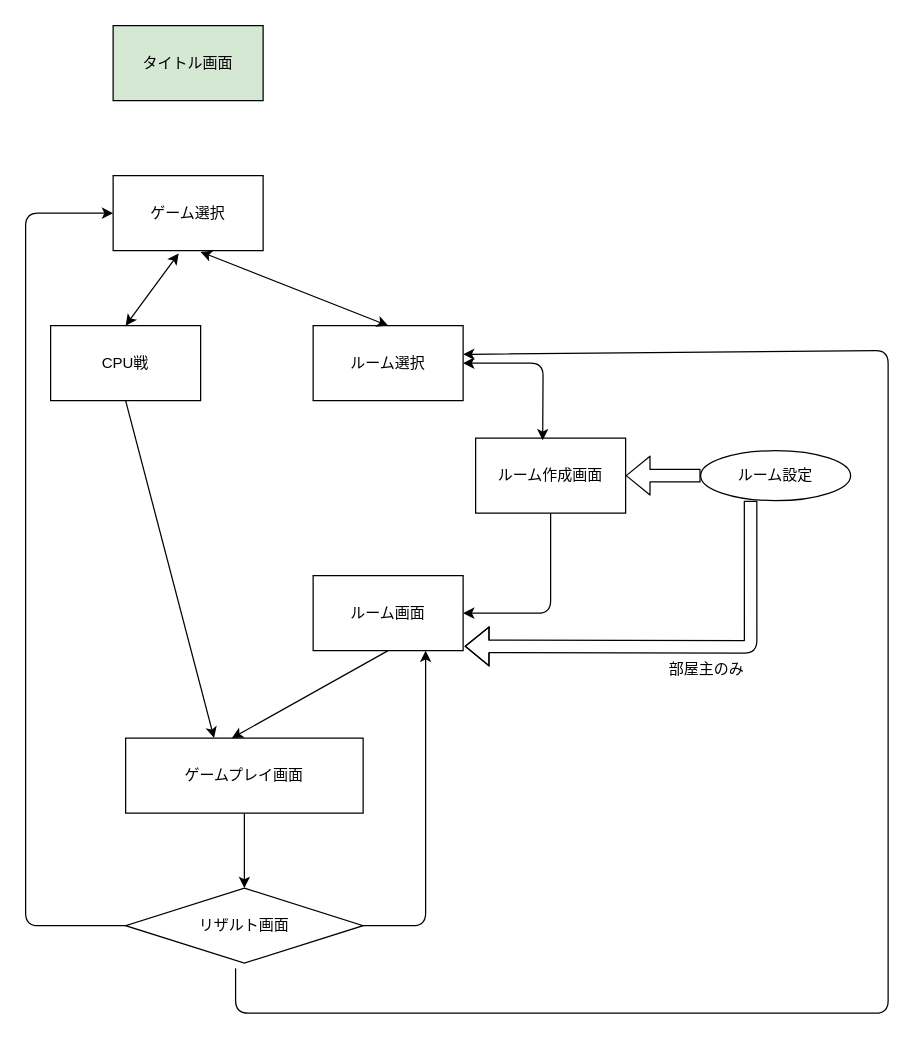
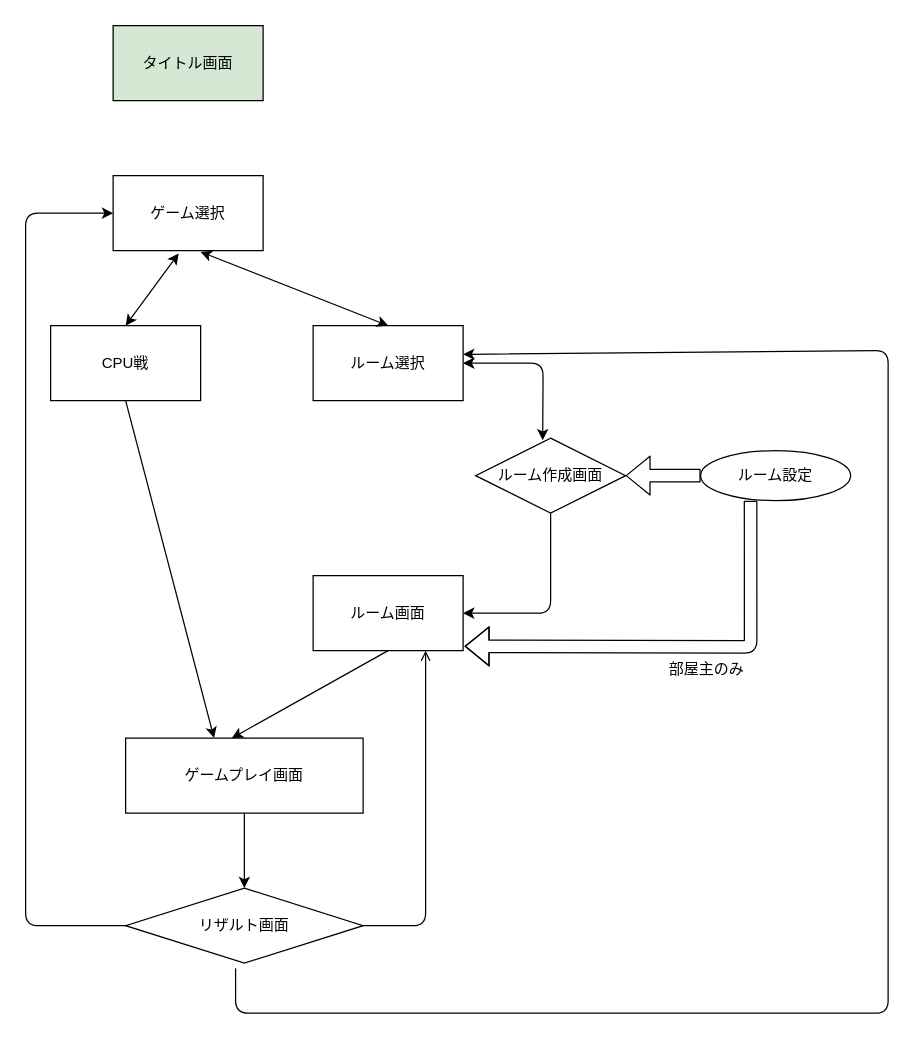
node "ルーム作成画面": shape rectangle -> diamond
edge "リザルト画面" -> "ルーム画面": arrowhead classic -> open
